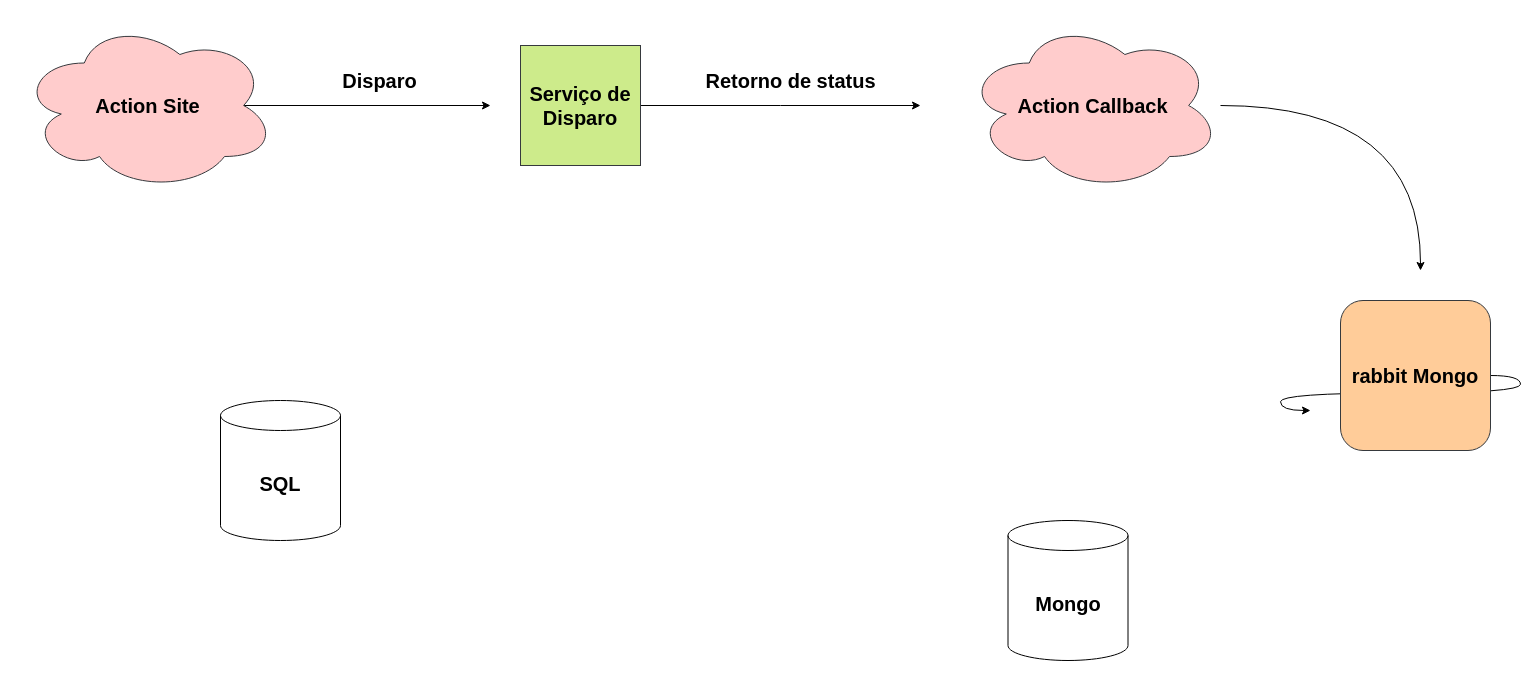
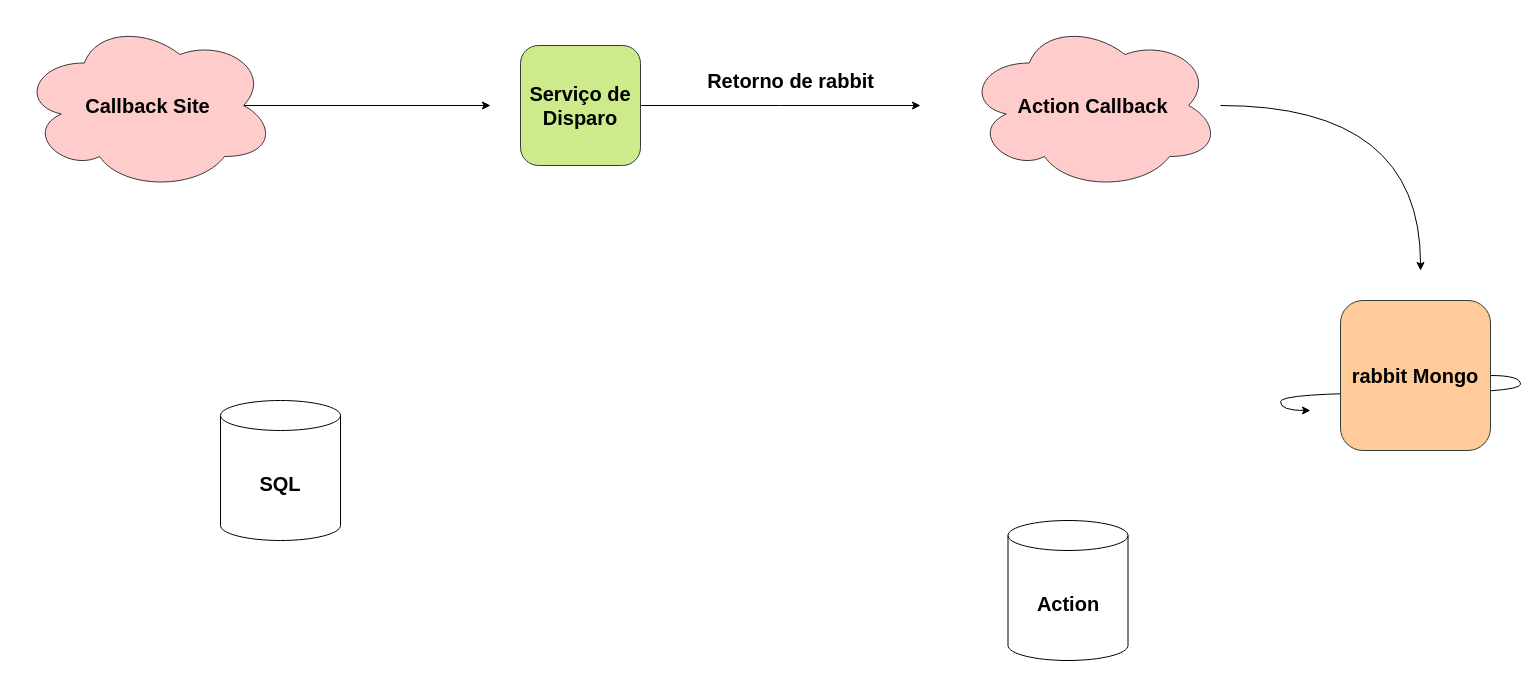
node "Disparo": removed
node "Retorno de status": label "Retorno de status" -> "Retorno de rabbit"
node "Action Site": label "Action Site" -> "Callback Site"
node "Serviço de Disparo": shape rectangle -> rounded rectangle
node "Mongo": label "Mongo" -> "Action"
